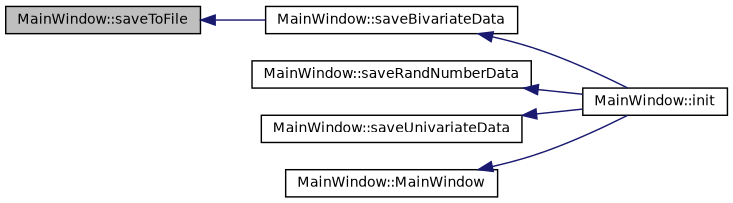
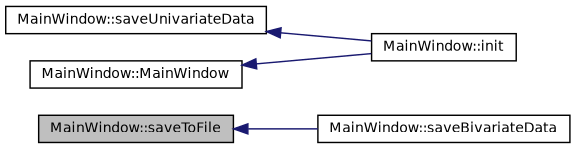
edge "MainWindow::init" -> "MainWindow::saveBivariateData": removed
node "MainWindow::saveRandNumberData": removed
